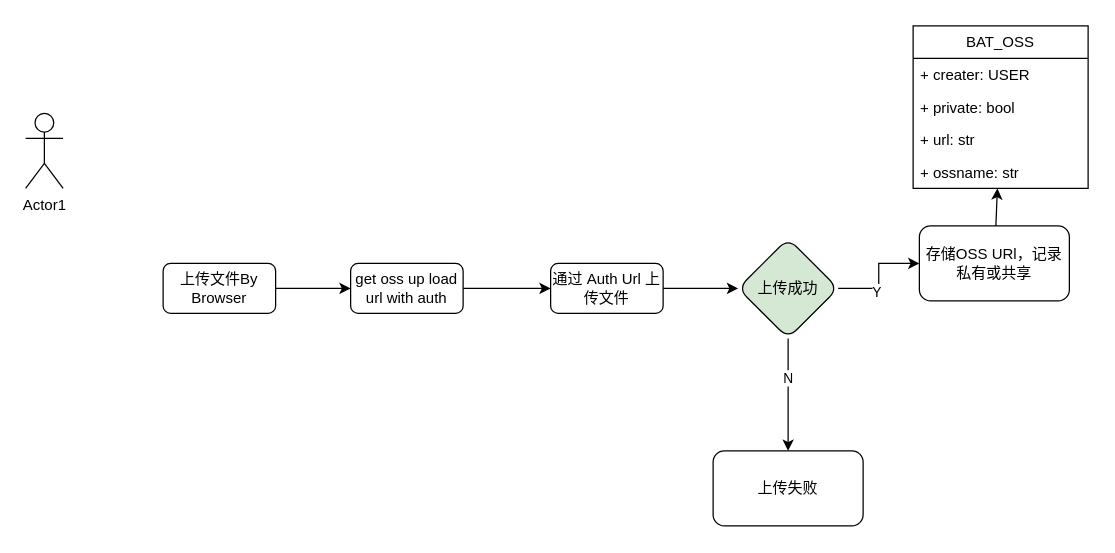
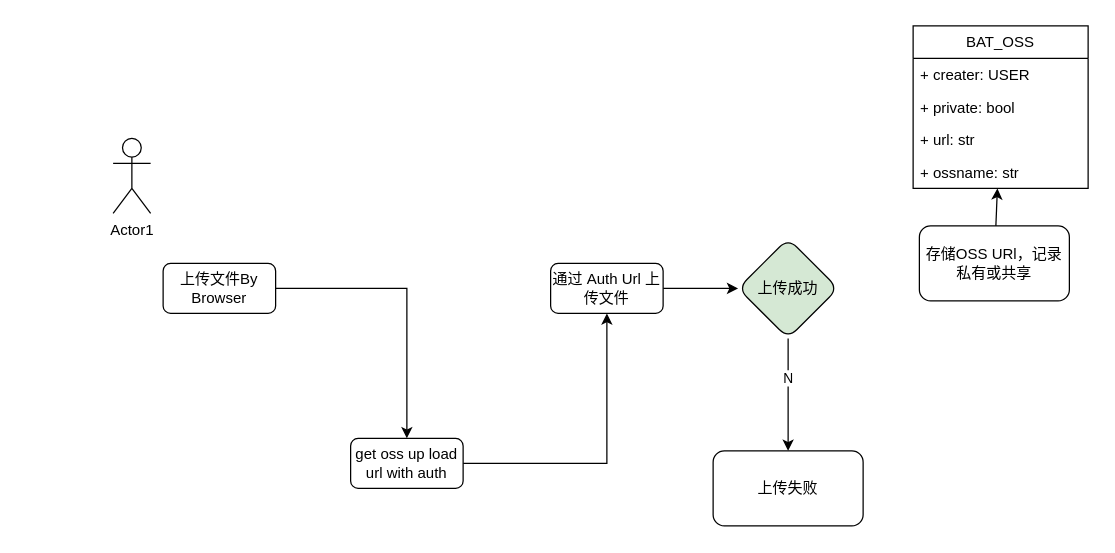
node "Actor1": moved (44, 151) -> (132, 176)
edge "上传成功" -> "存储OSS URl，记录私有或共享": removed, label "Y"
node "get oss up load url with auth": moved (407, 288) -> (407, 463)
